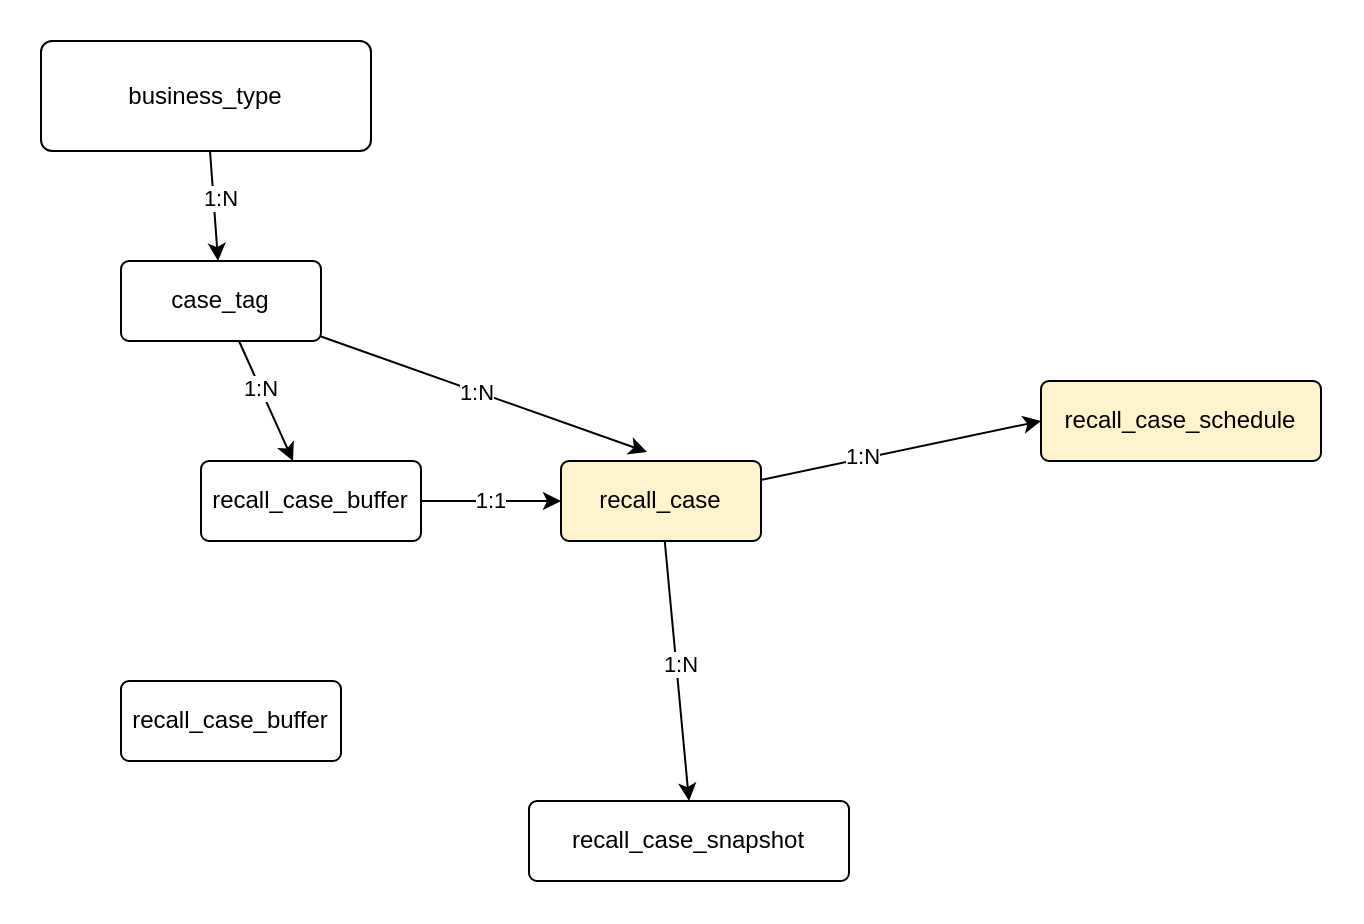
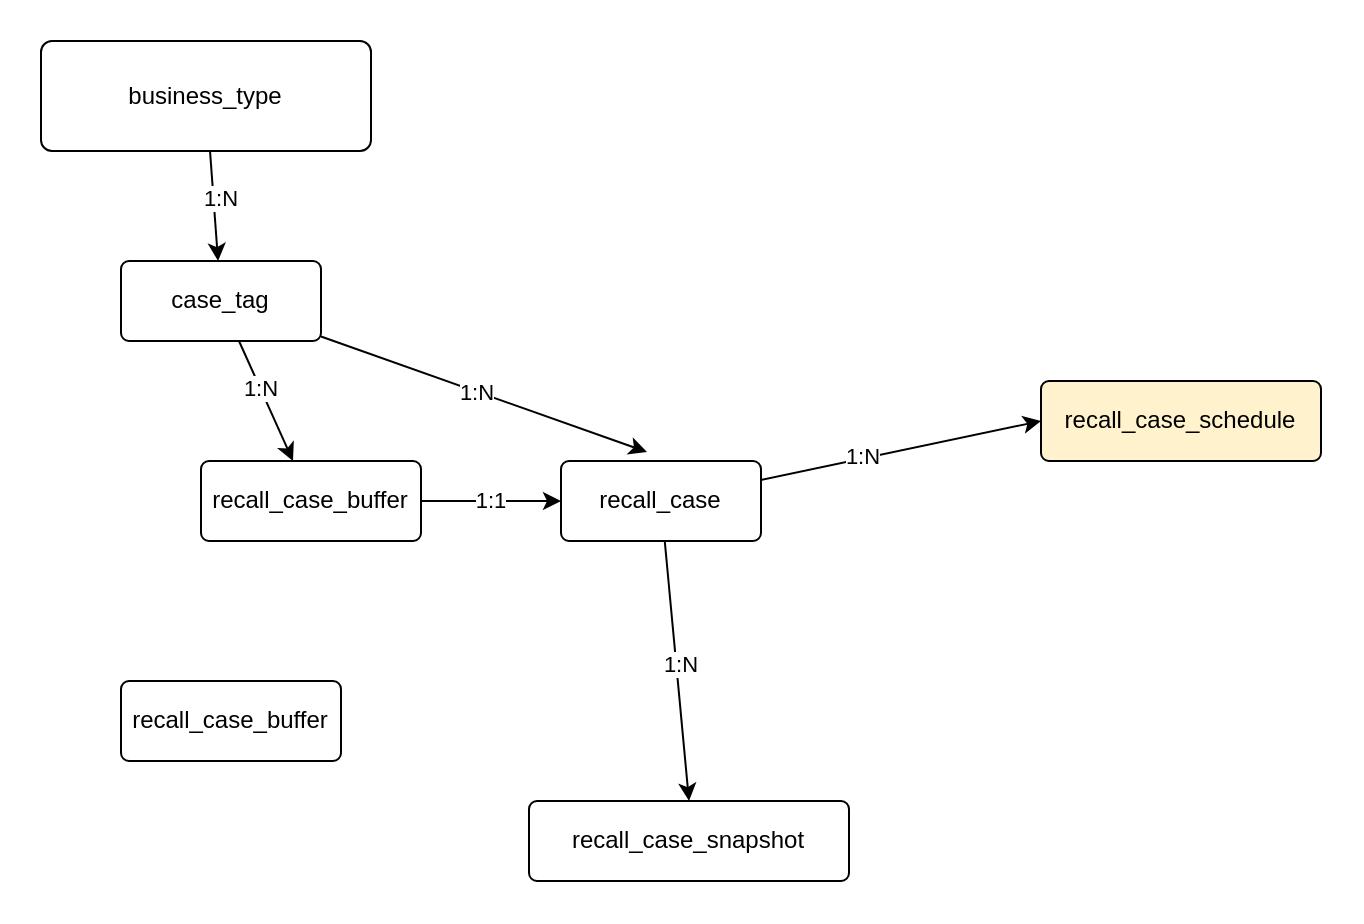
node "recall_case": fillcolor #fff2cc -> #ffffff
